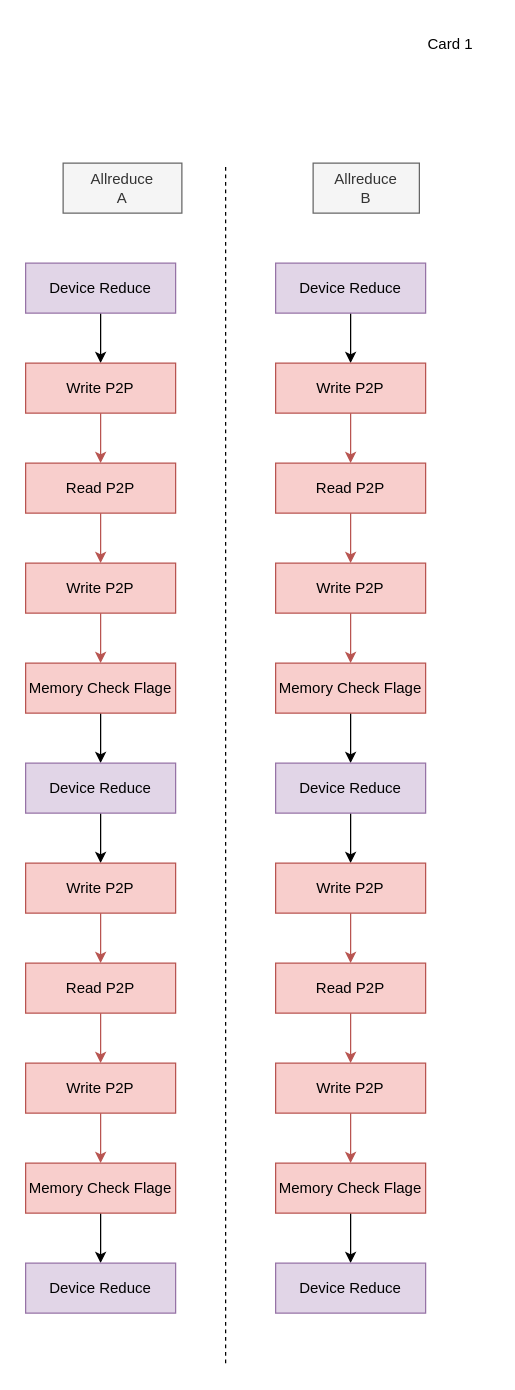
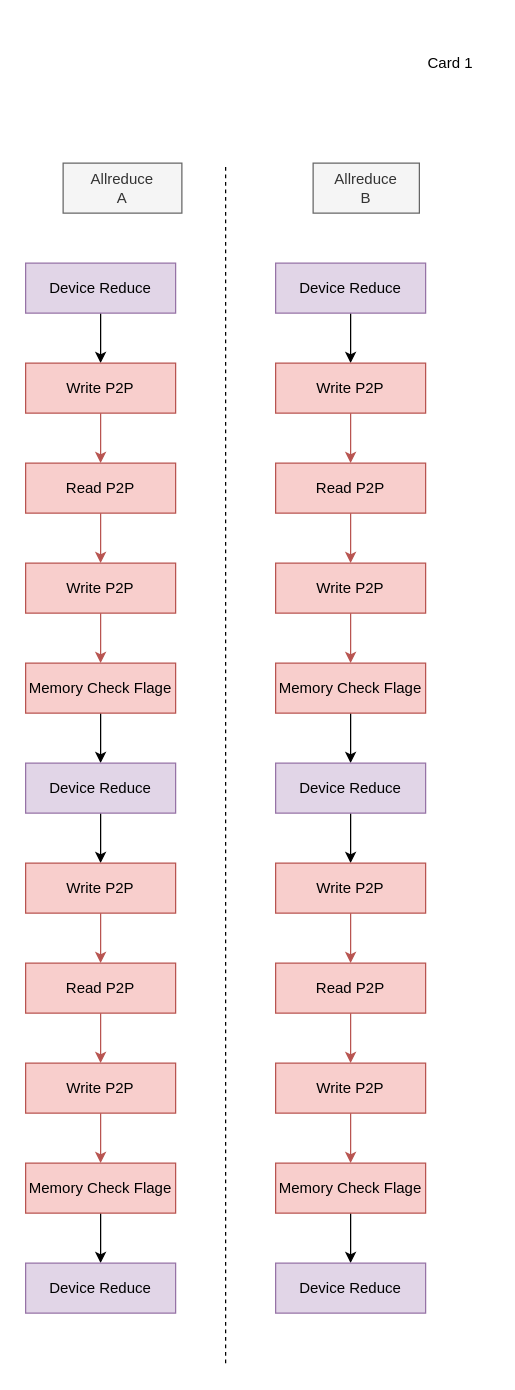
node "Card 1": moved (451, 44) -> (451, 63)
